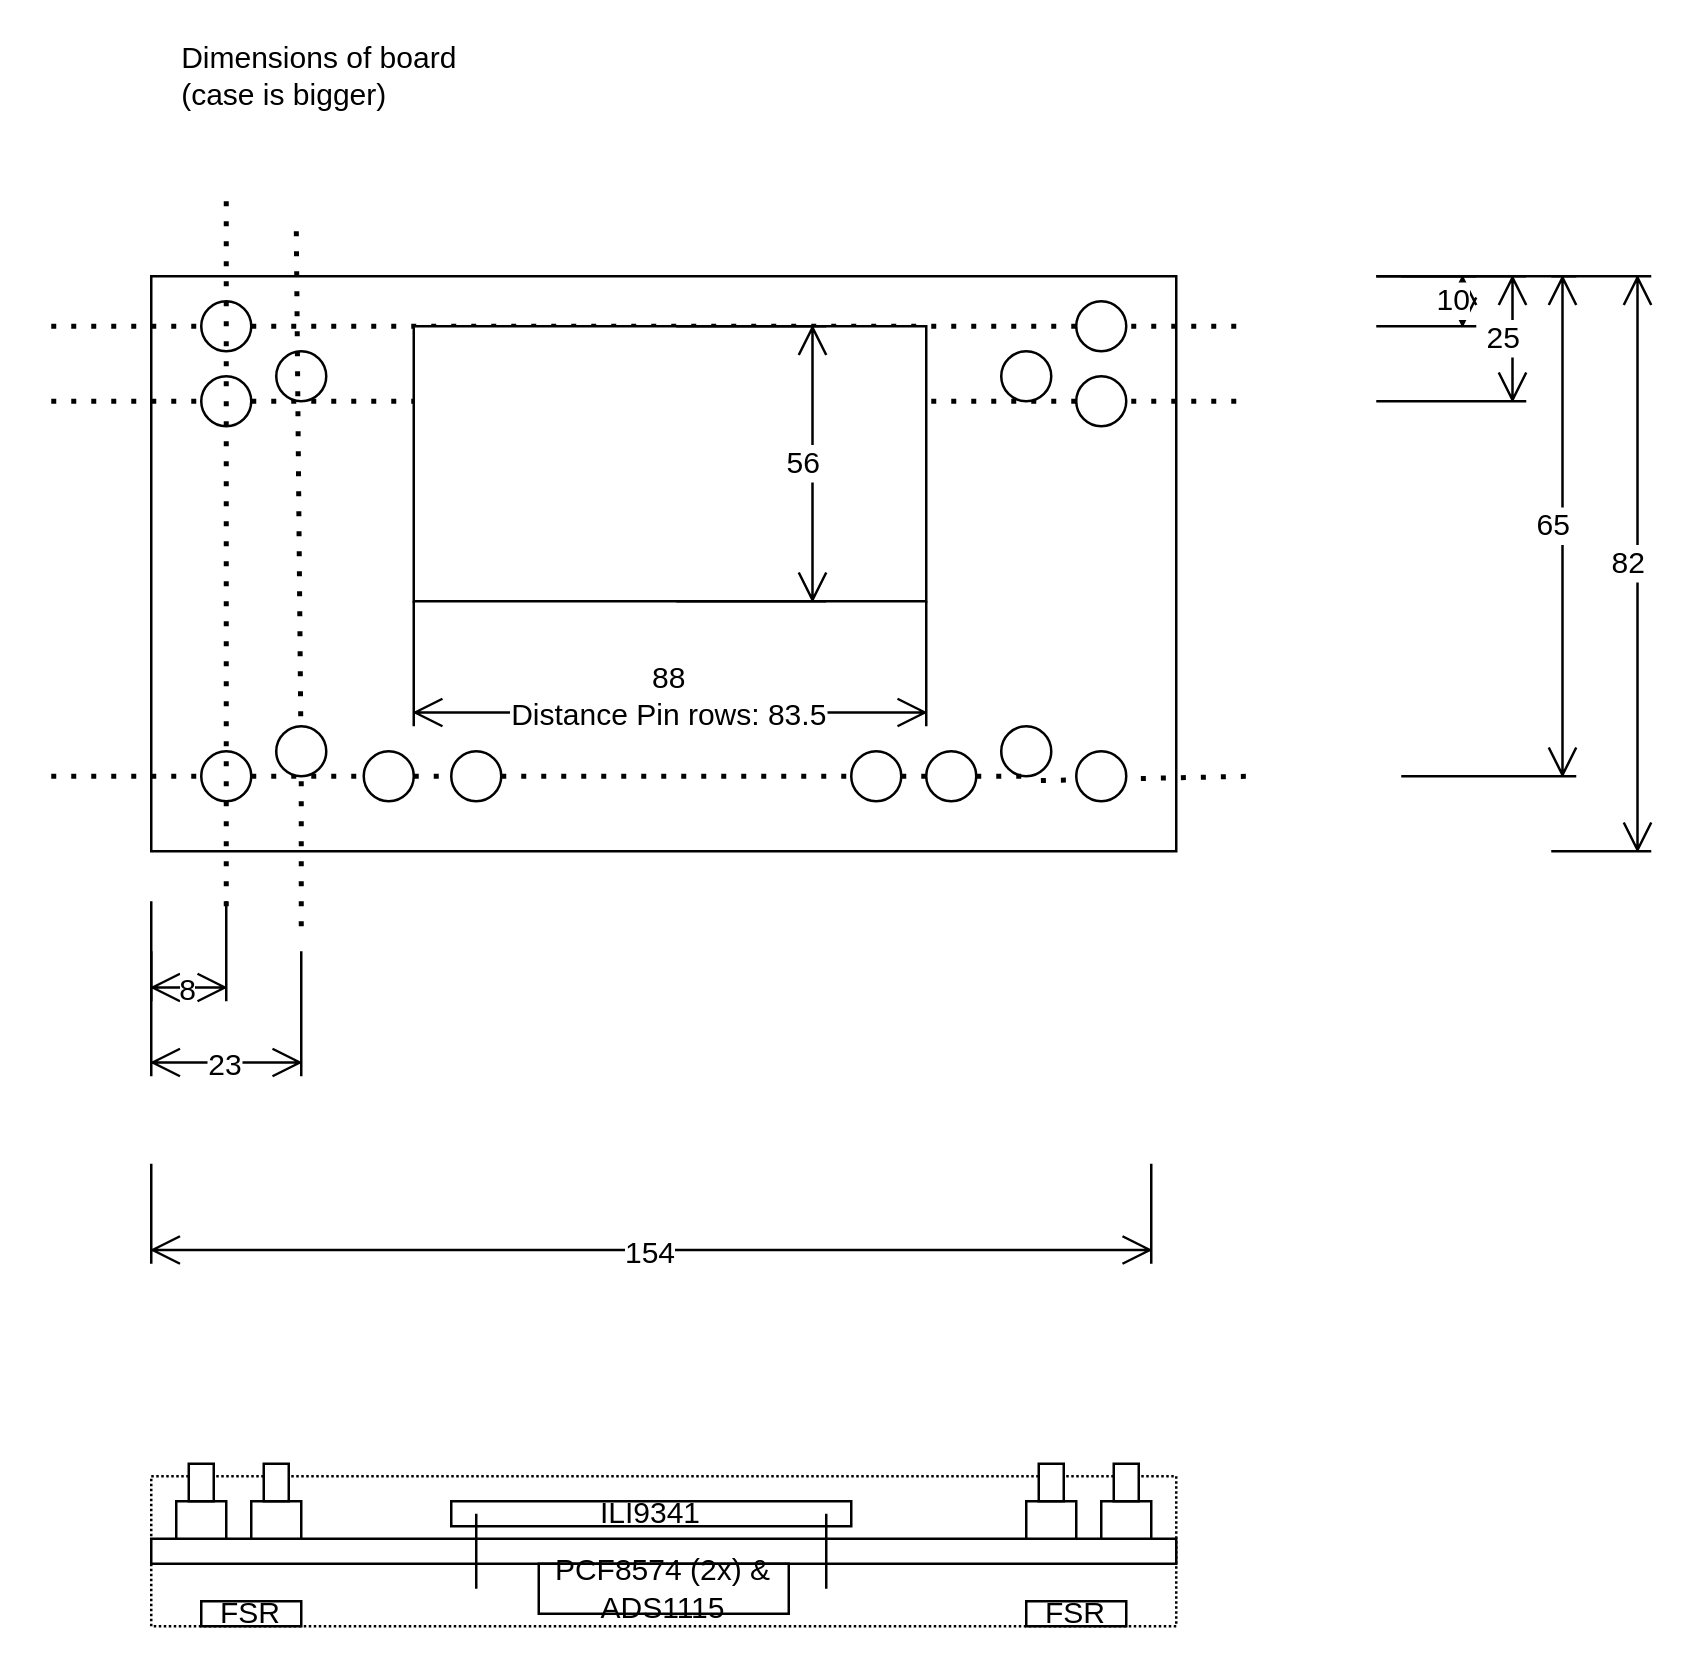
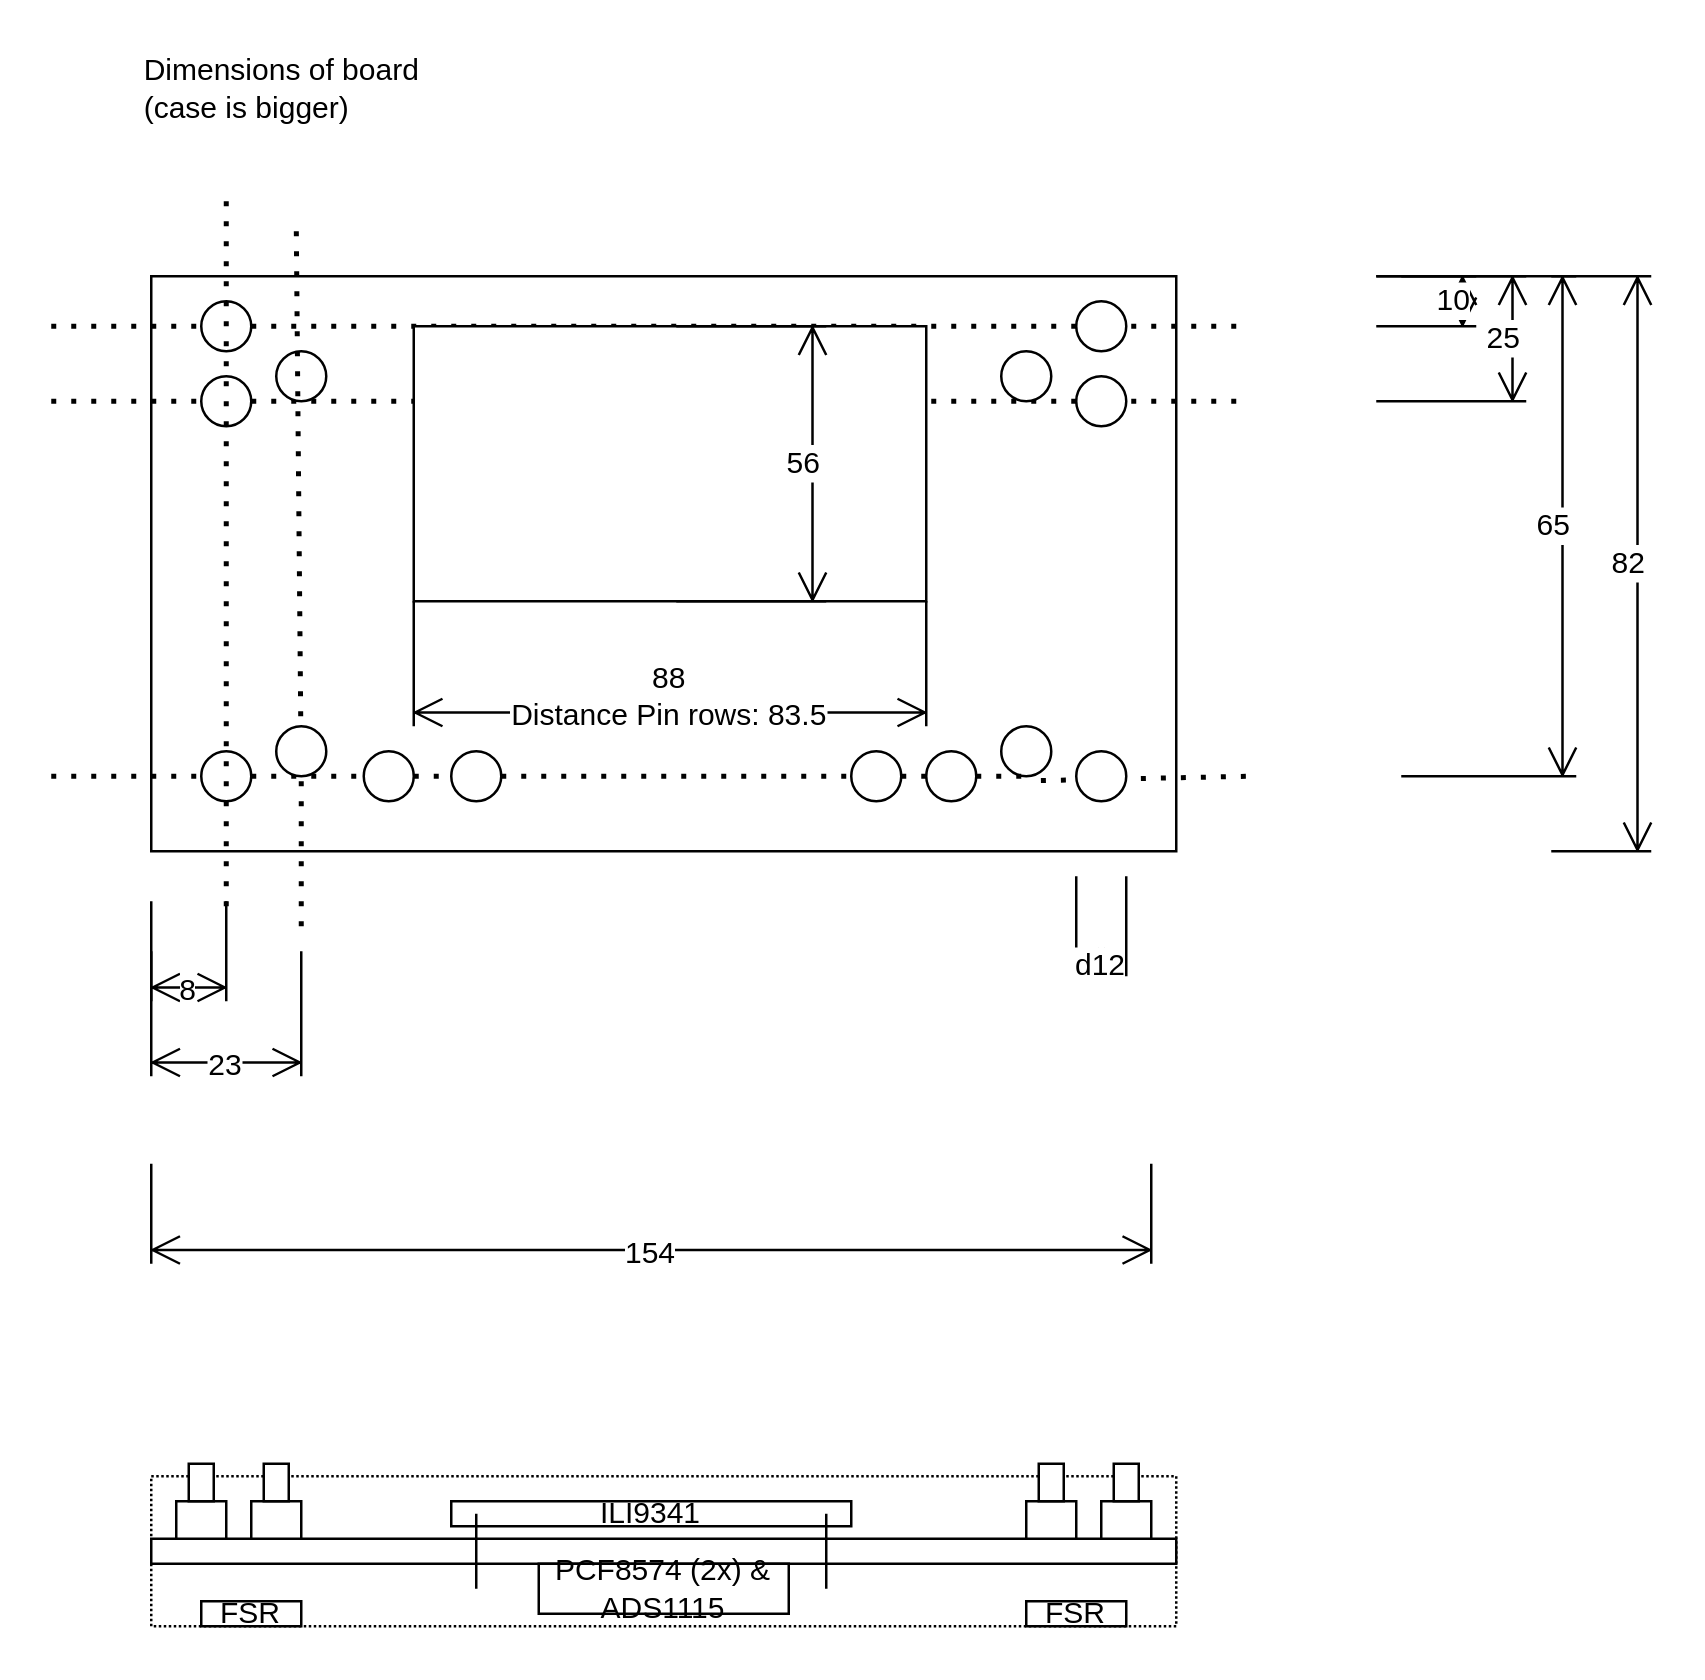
node "Dimensions of board (case is bigger)": moved (320, 76) -> (283, 89)
node "d12": added
